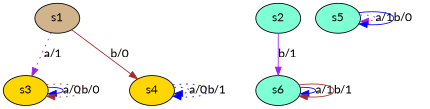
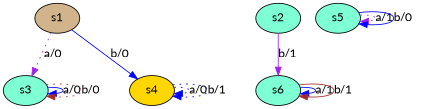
edge "s1" -> "s4": color brown -> blue
edge "s1" -> "s3": label "a/1" -> "a/0"
node "s3": fillcolor gold -> aquamarine
